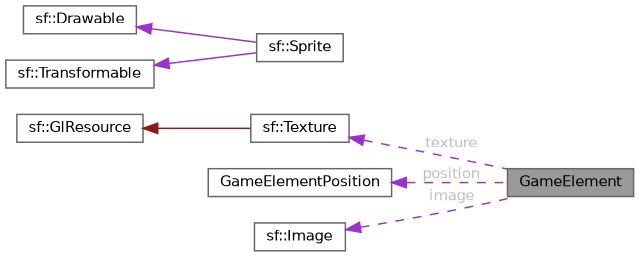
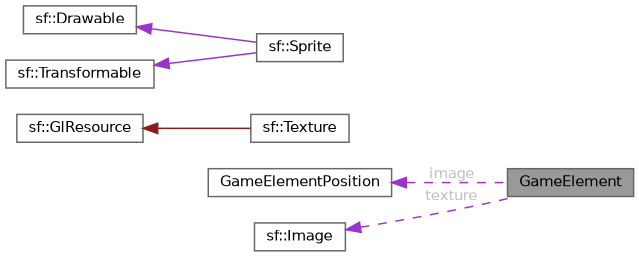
edge "GameElement" -> "sf::Texture": removed, label "texture"
edge "GameElement" -> "GameElementPosition": label " position" -> " image"
edge "GameElement" -> "sf::Image": label " image" -> " texture"
